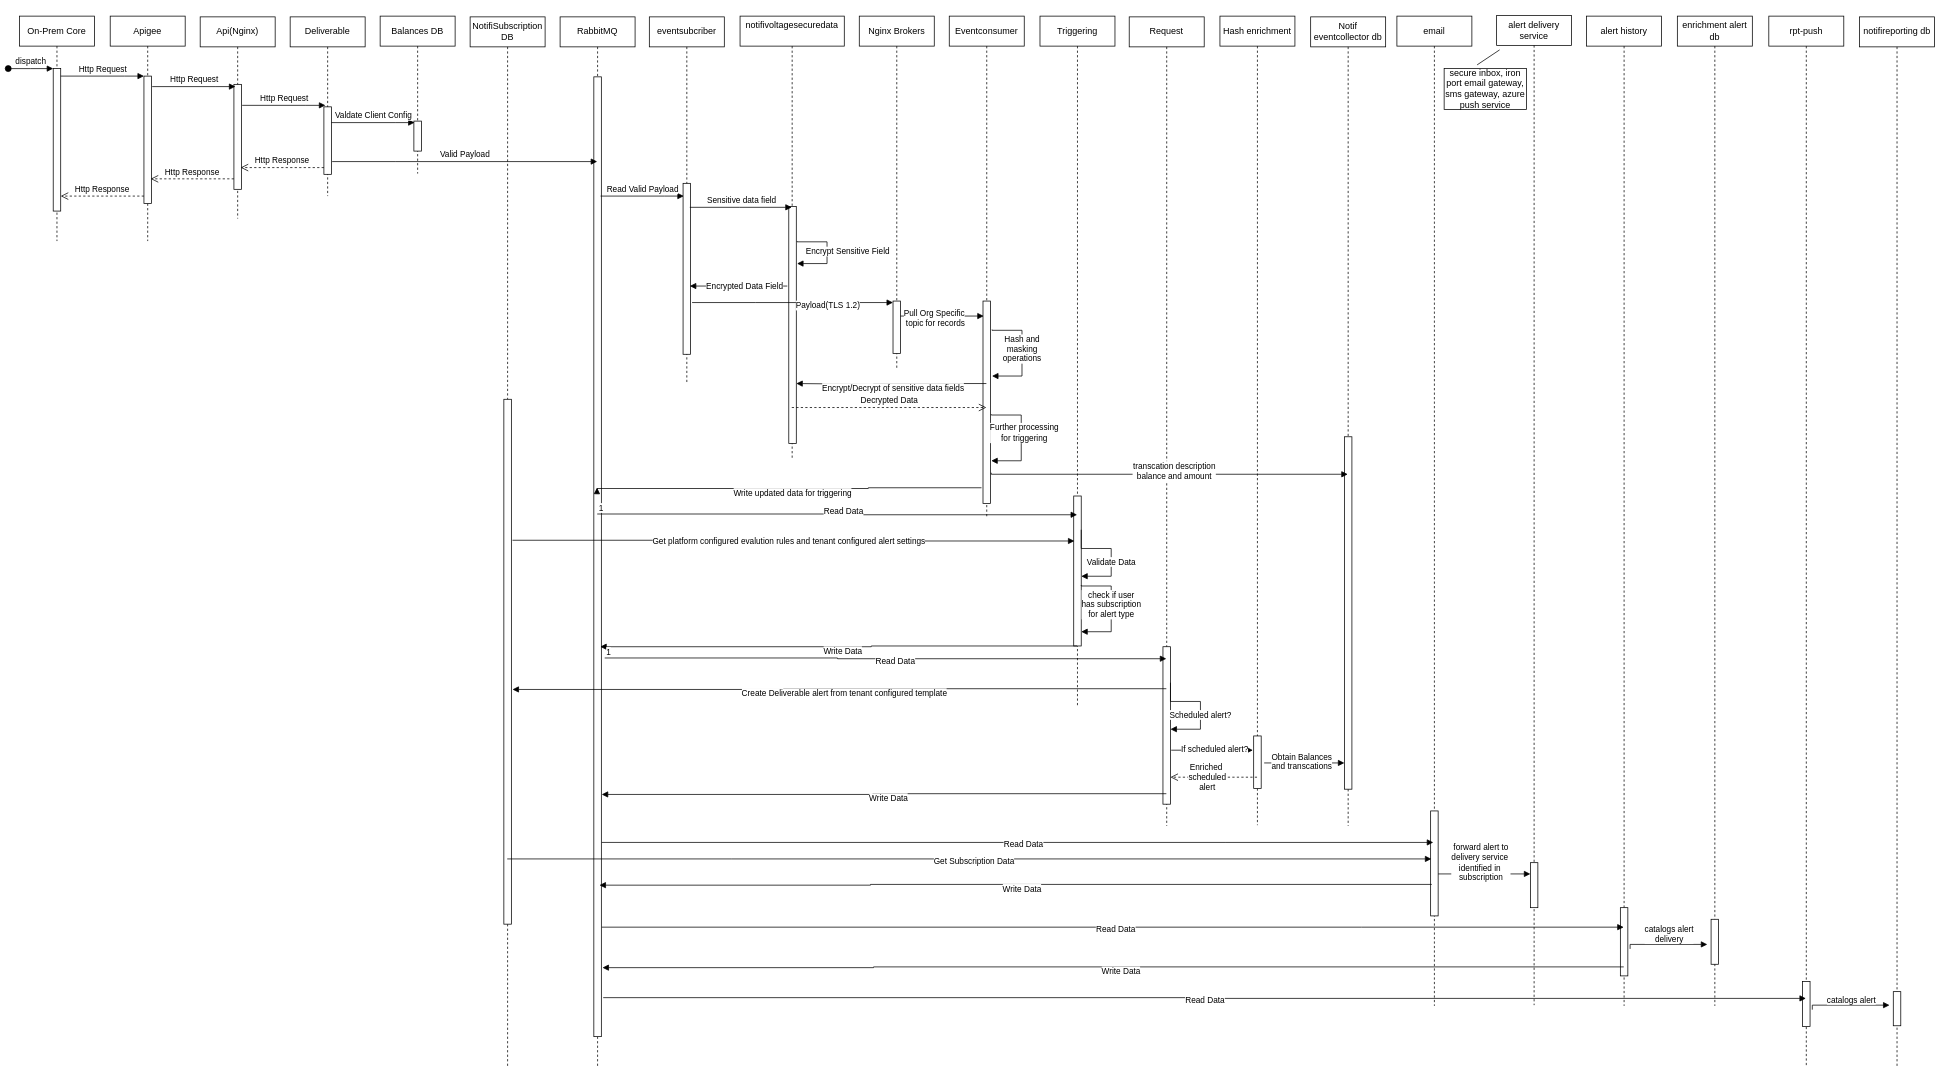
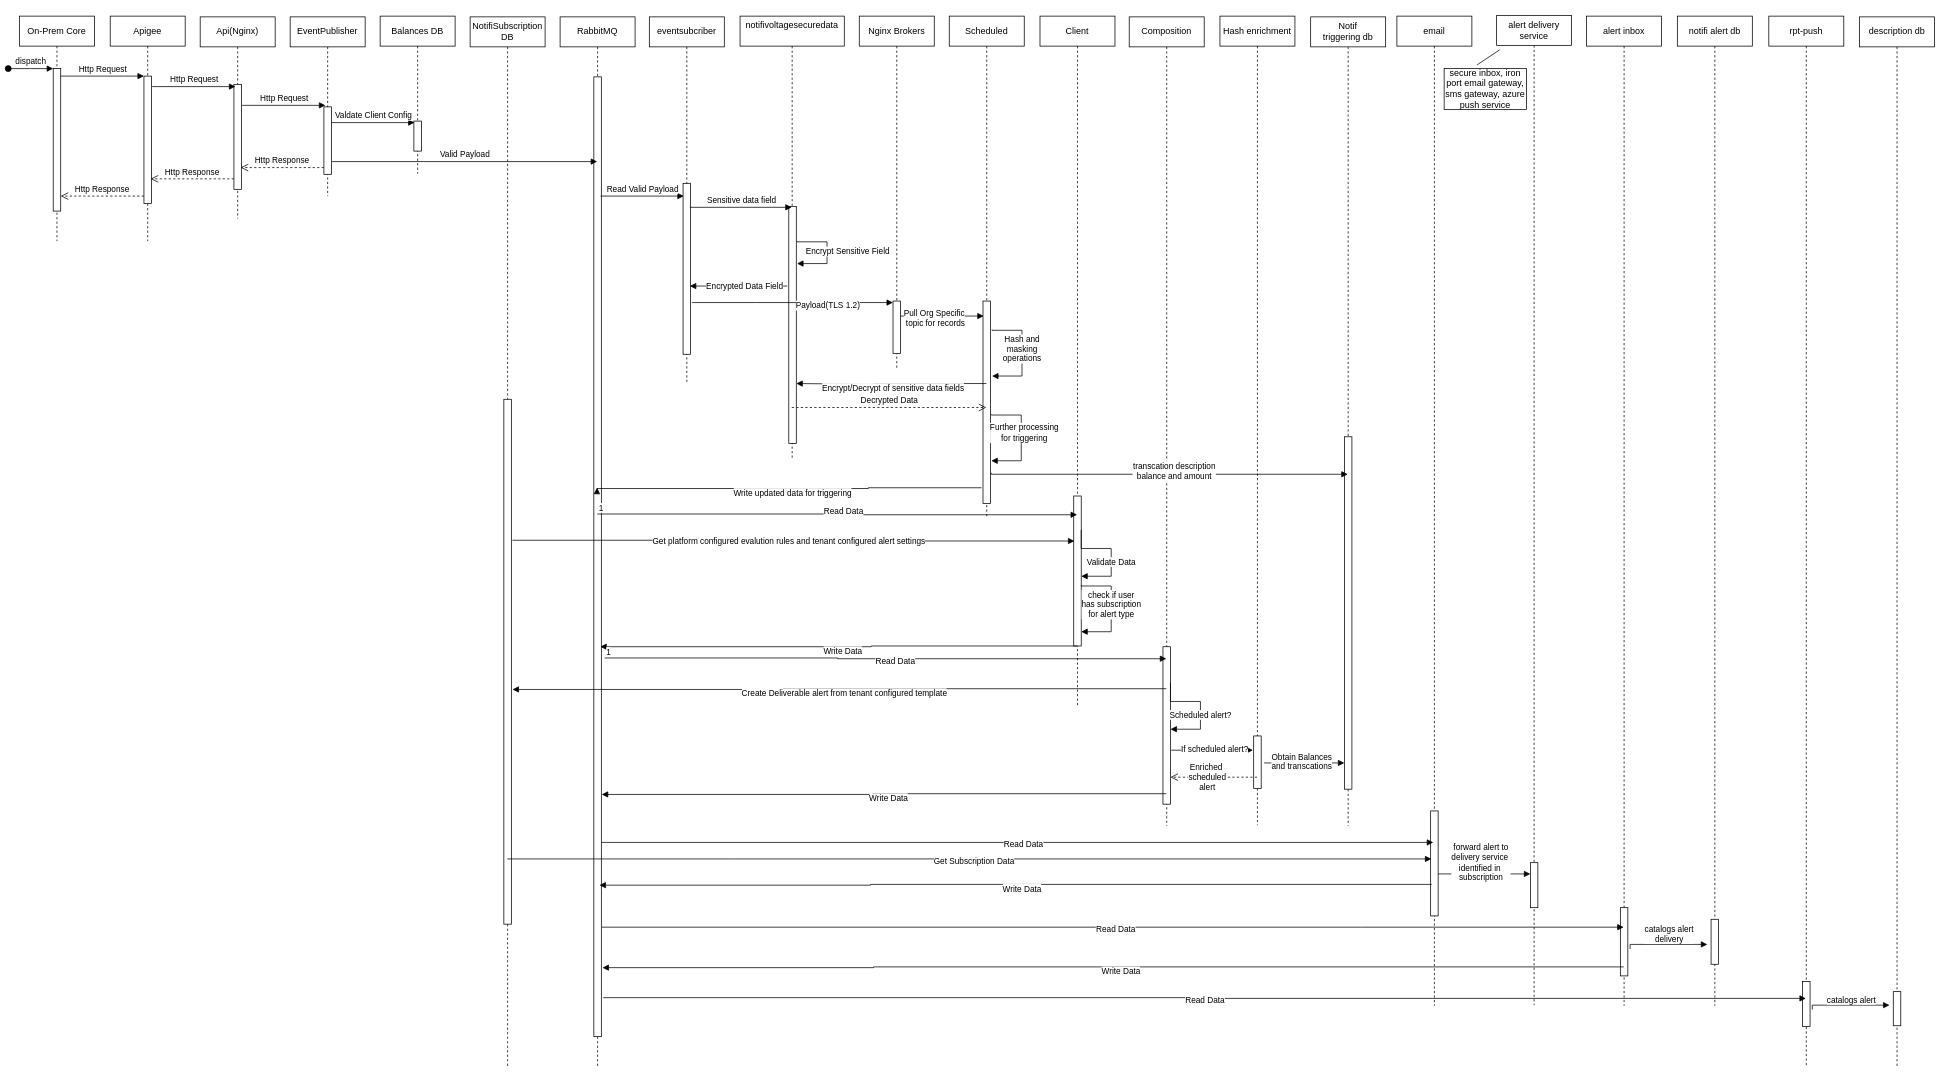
node "Eventconsumer": label "Eventconsumer" -> "Scheduled"
node "Triggering": label "Triggering" -> "Client"
node "alert history": label "alert history" -> "alert inbox"
node "enrichment alert db": label "enrichment alert db" -> "notifi alert db"
node "Deliverable": label "Deliverable" -> "EventPublisher"
node "Request": label "Request" -> "Composition"
node "Notif eventcollector db": label "Notif eventcollector db" -> "Notif triggering db"
node "notifireporting db": label "notifireporting db" -> "description db"
